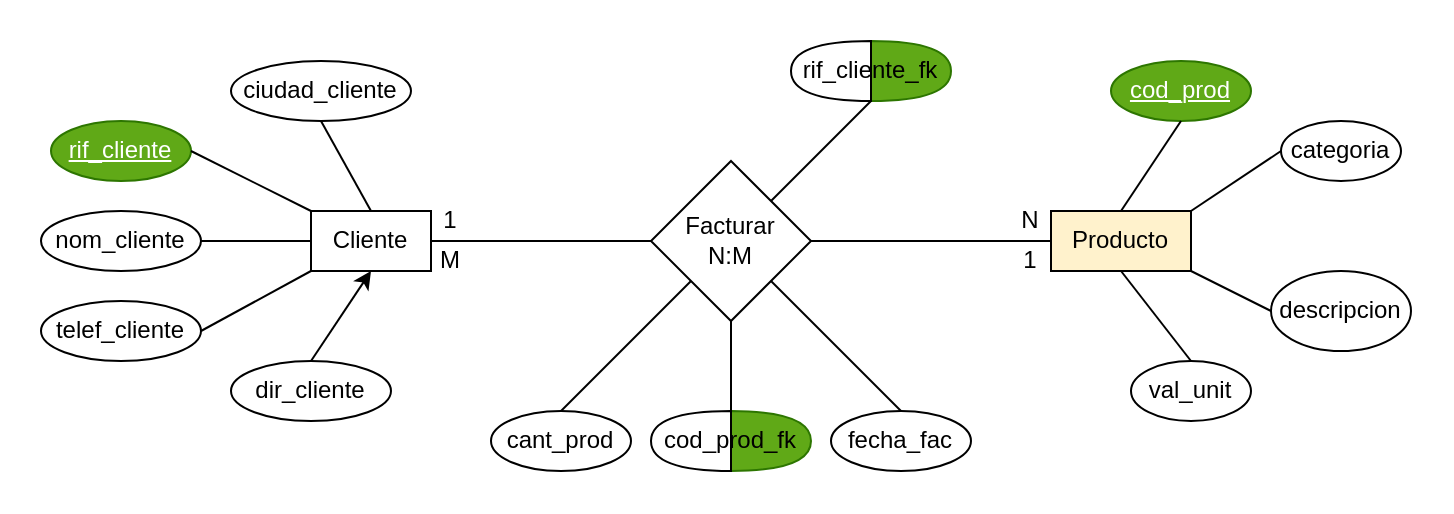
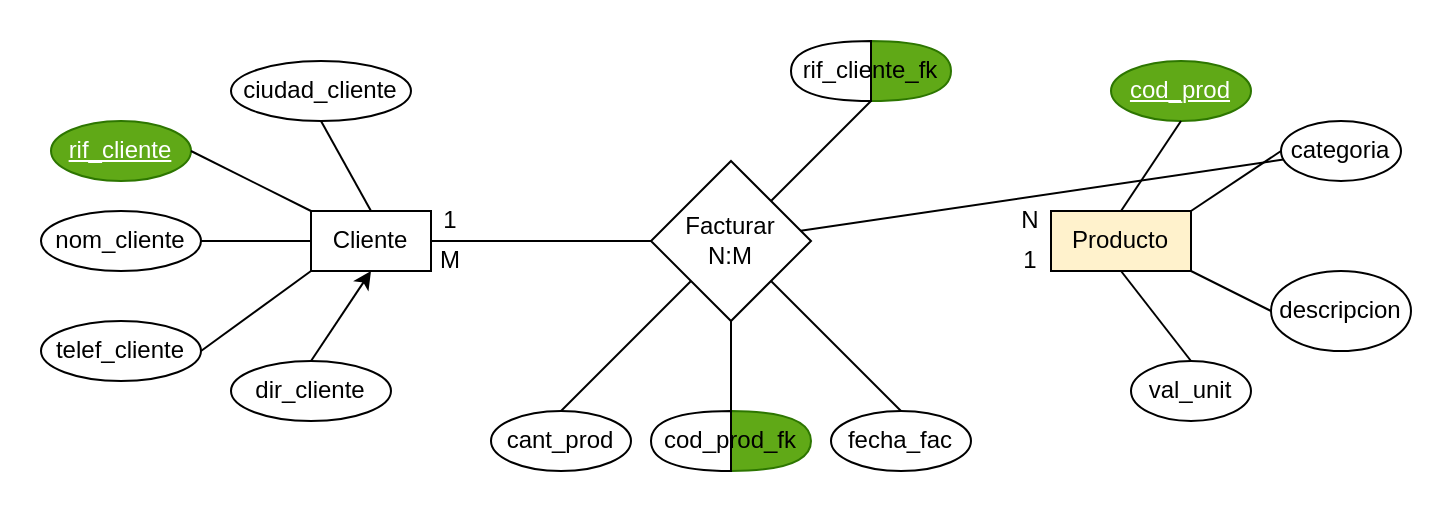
edge "Facturar N:M" -- "Producto": now "Facturar N:M" -- "categoria"
node "telef_cliente": moved (121, 331) -> (121, 351)
